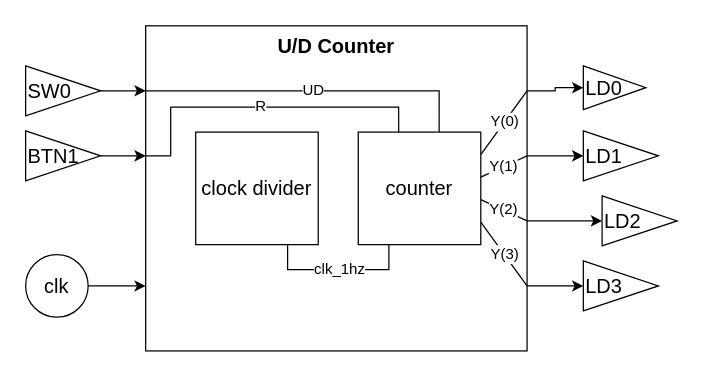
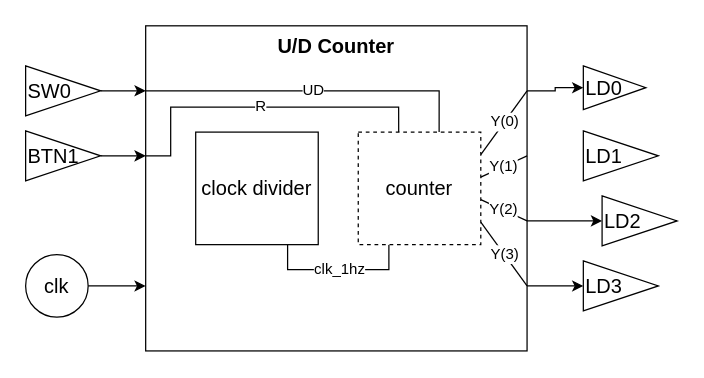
edge "U/D Counter" -> "LD1": removed
node "counter": style solid -> dashed
